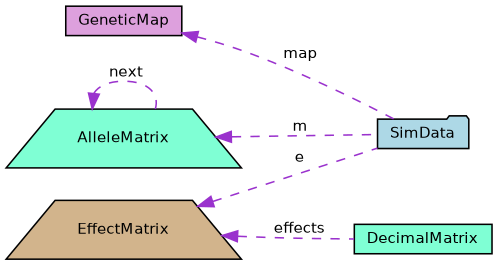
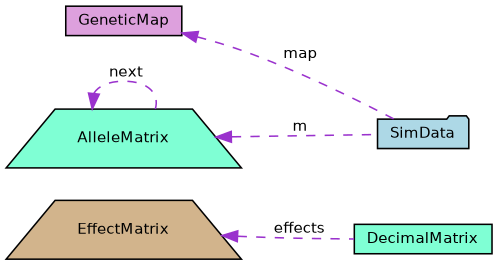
edge "SimData" -> "EffectMatrix": removed, label "e"
